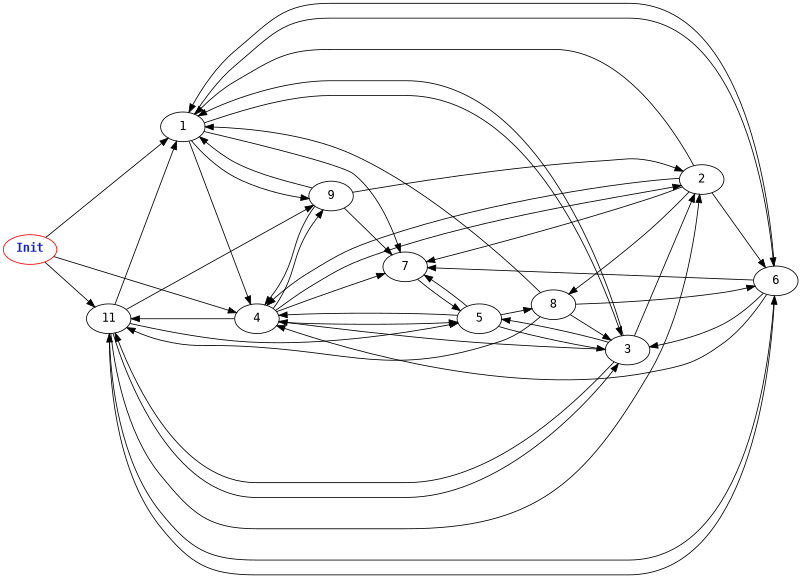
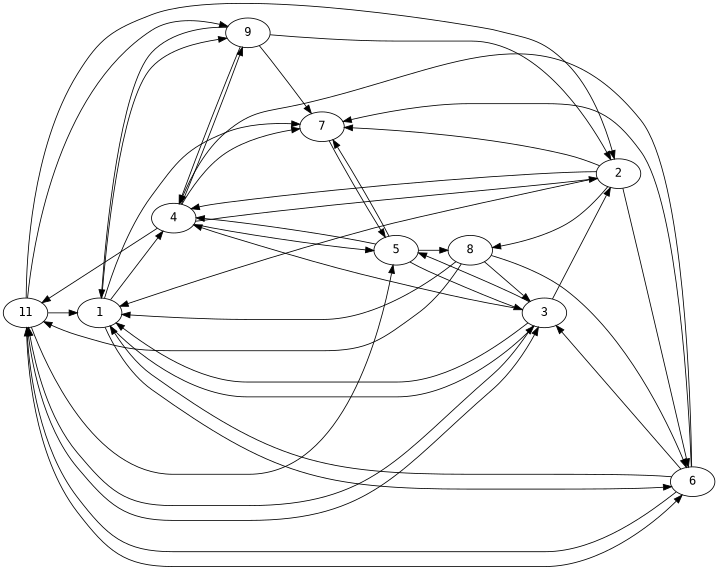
node "Init": removed
